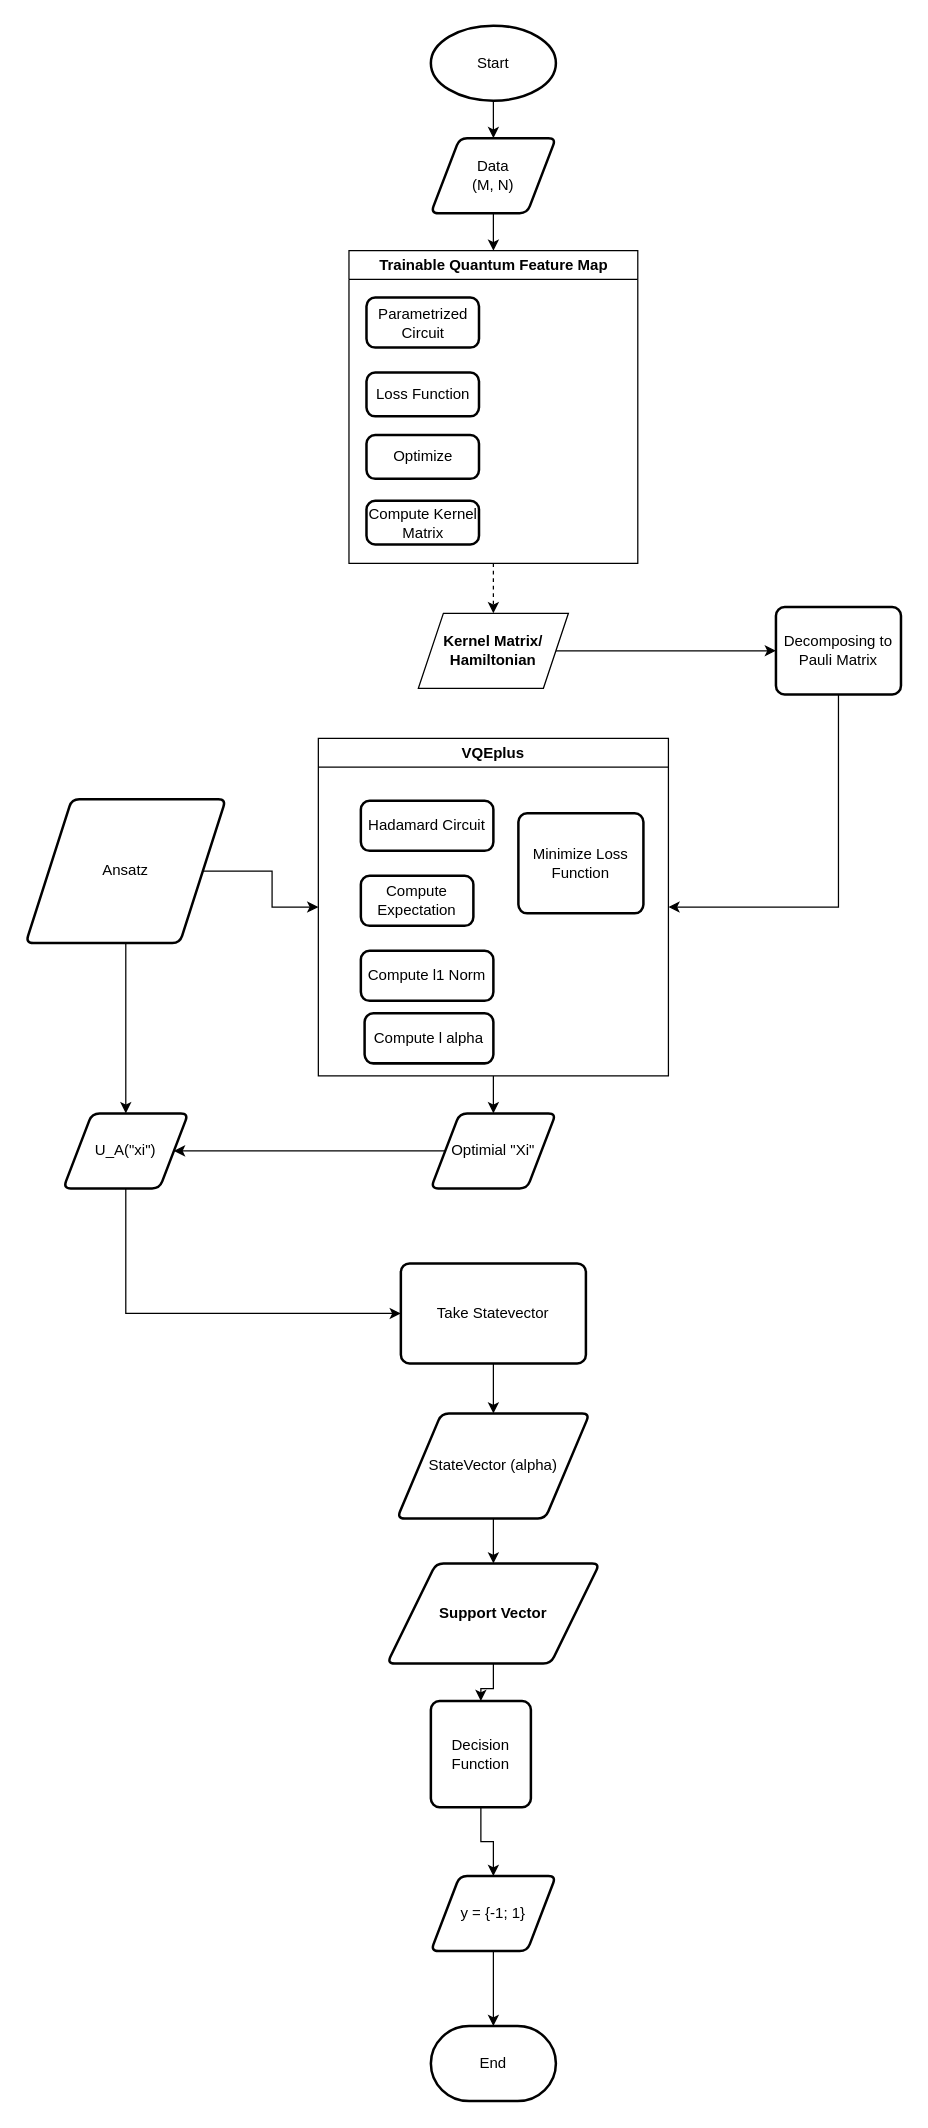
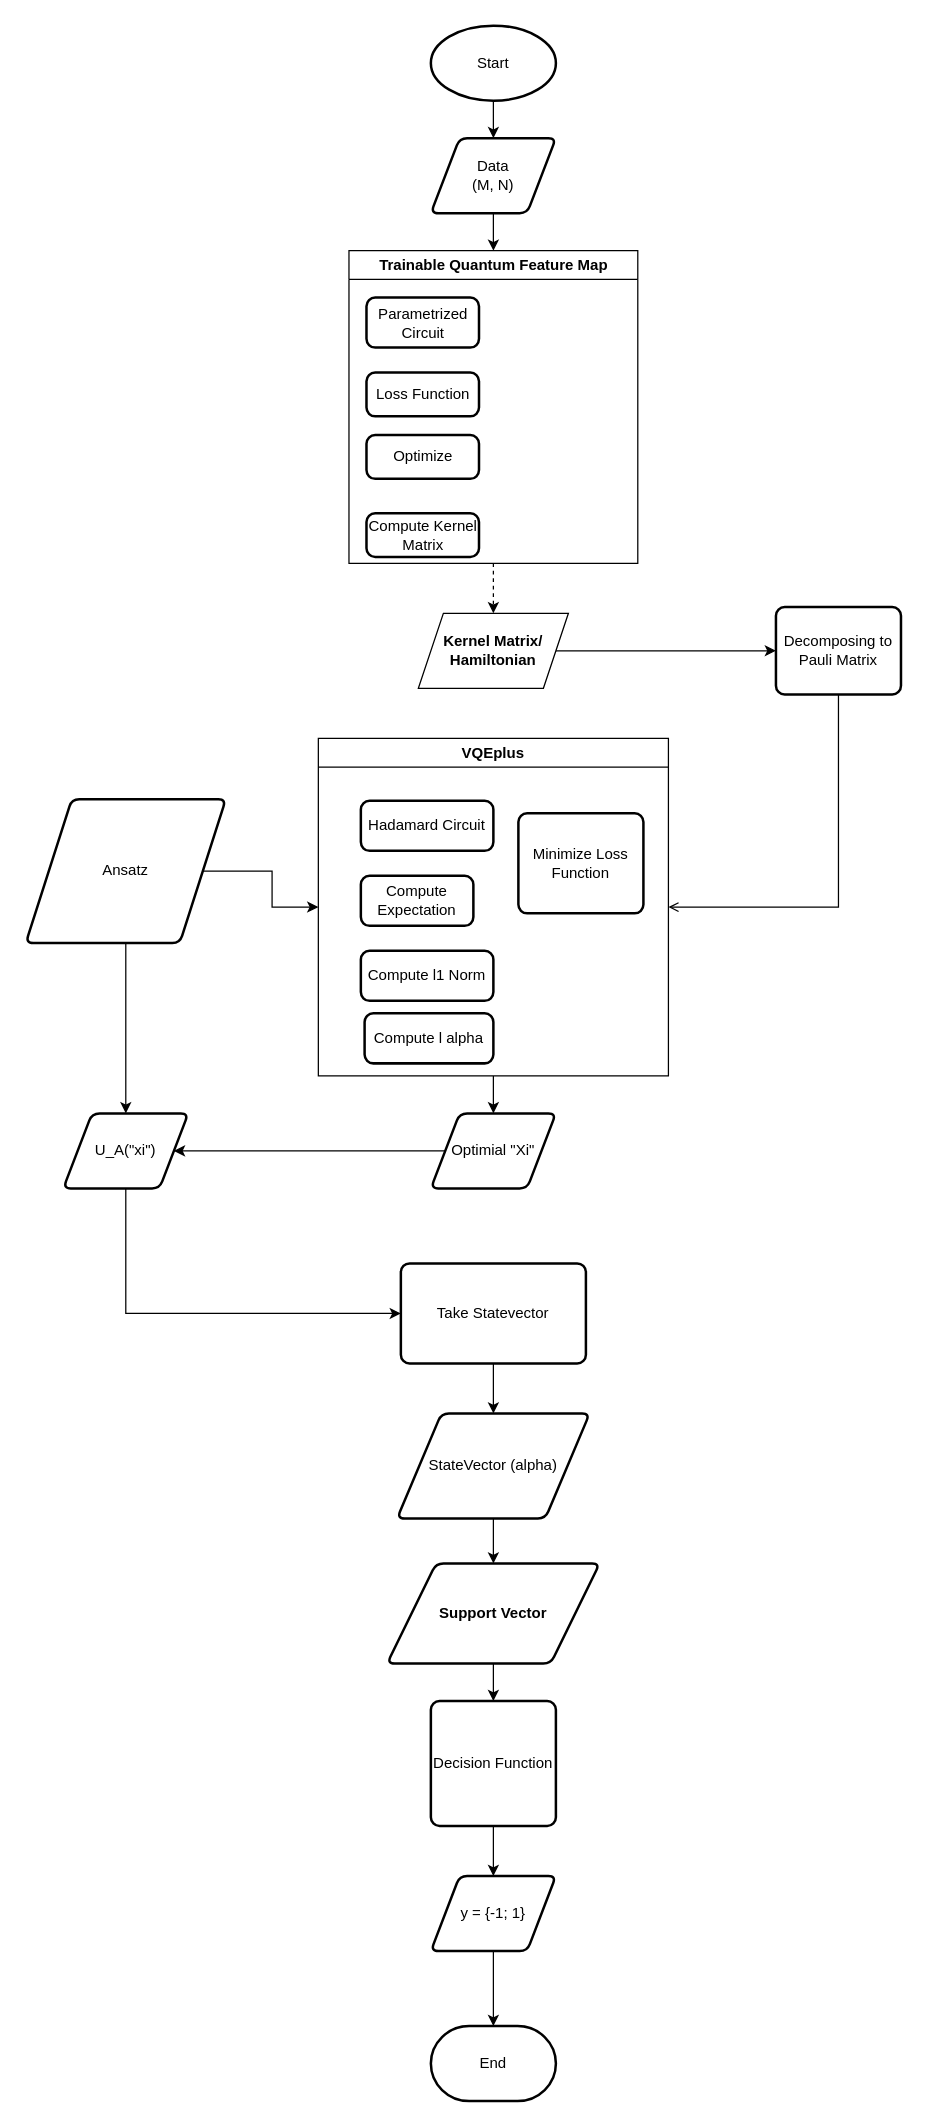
node "Compute Kernel Matrix": moved (423, 523) -> (423, 535)
edge "Decomposing to Pauli Matrix" -> "VQEplus": arrowhead classic -> open
node "Decision Function": size 100x106 -> 125x125
